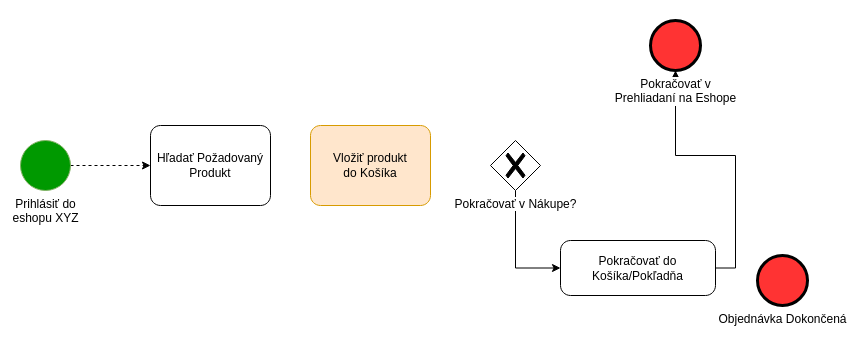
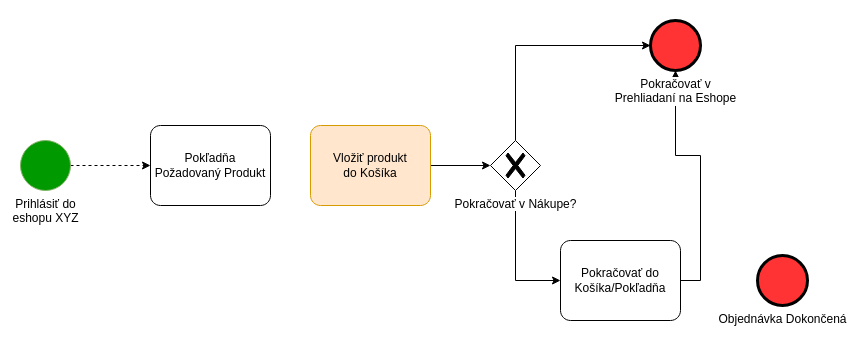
edge "Pokračovať v Nákupe?" -> "Pokračovať v Prehliadaní na Eshope": added
node "Hľadať Požadovaný Produkt": label "Hľadať Požadovaný Produkt" -> "Pokľadňa Požadovaný Produkt"
edge "Vložiť produkt do Košíka" -> "Pokračovať v Nákupe?": added
node "Pokračovať do Košíka/Pokľadňa": size 155x55 -> 120x80
